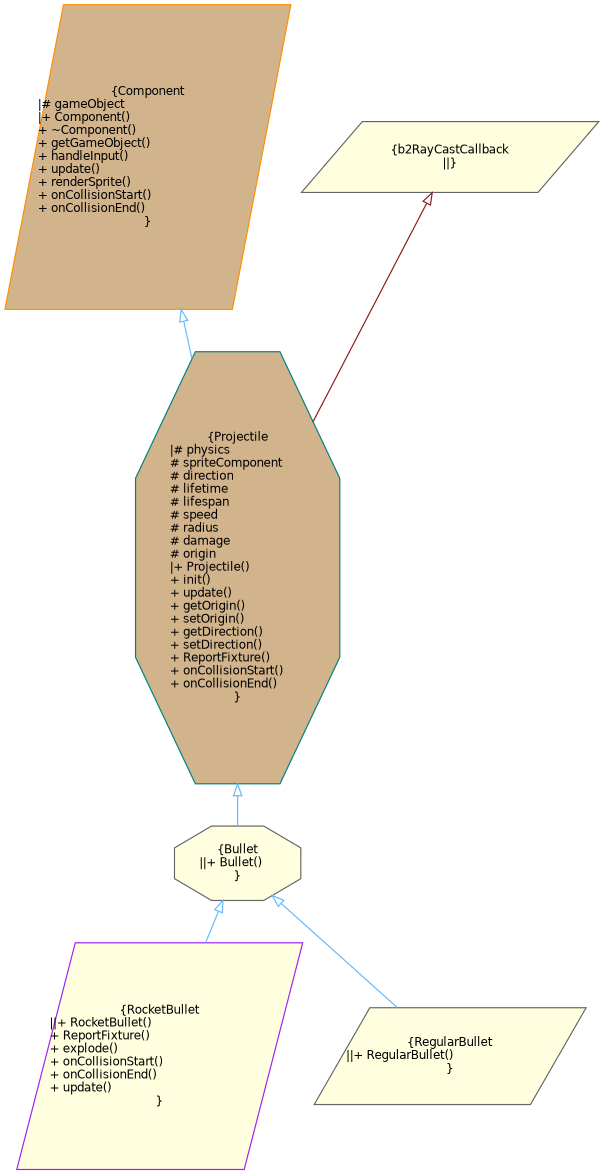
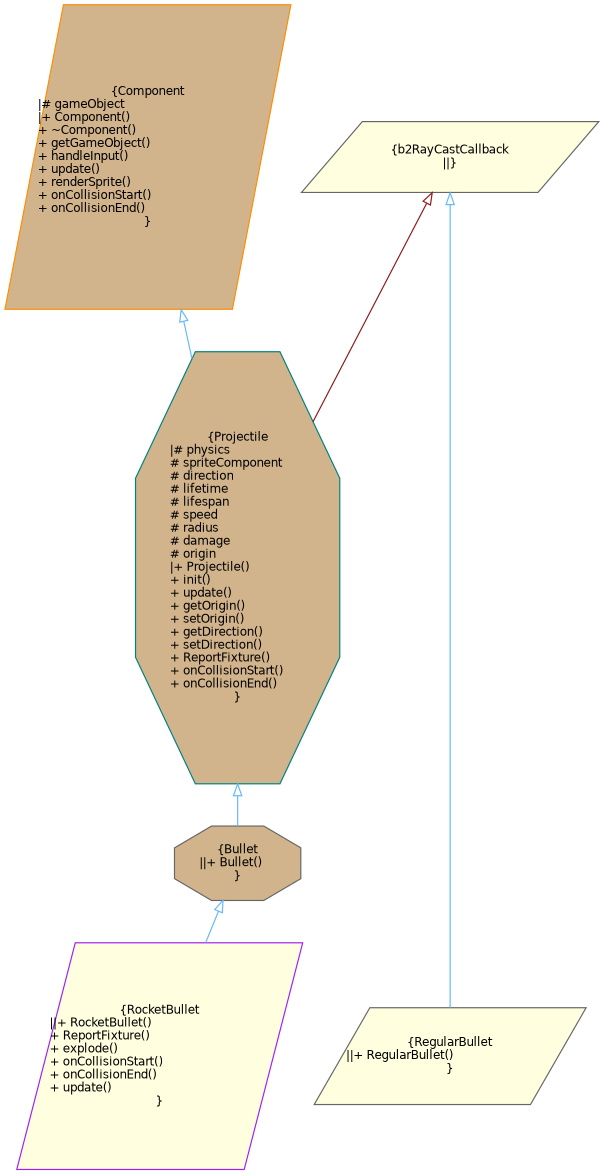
node "{Bullet ||+ Bullet() }": fillcolor lightyellow -> tan
edge "{RegularBullet ||+ RegularBullet() }" -> "{Bullet ||+ Bullet() }": now "{RegularBullet ||+ RegularBullet() }" -> "{b2RayCastCallback ||}"
